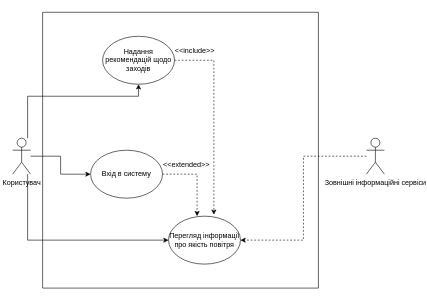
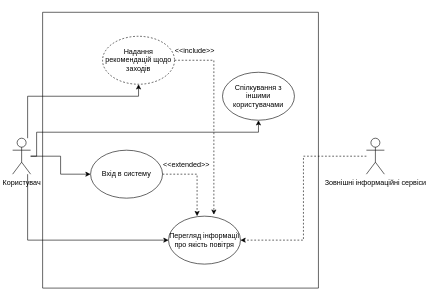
node "Надання рекомендацій щодо заходів": style solid -> dashed
node "Спілкування з іншими користувачами": added
edge "Користувач" -> "Спілкування з іншими користувачами": added
